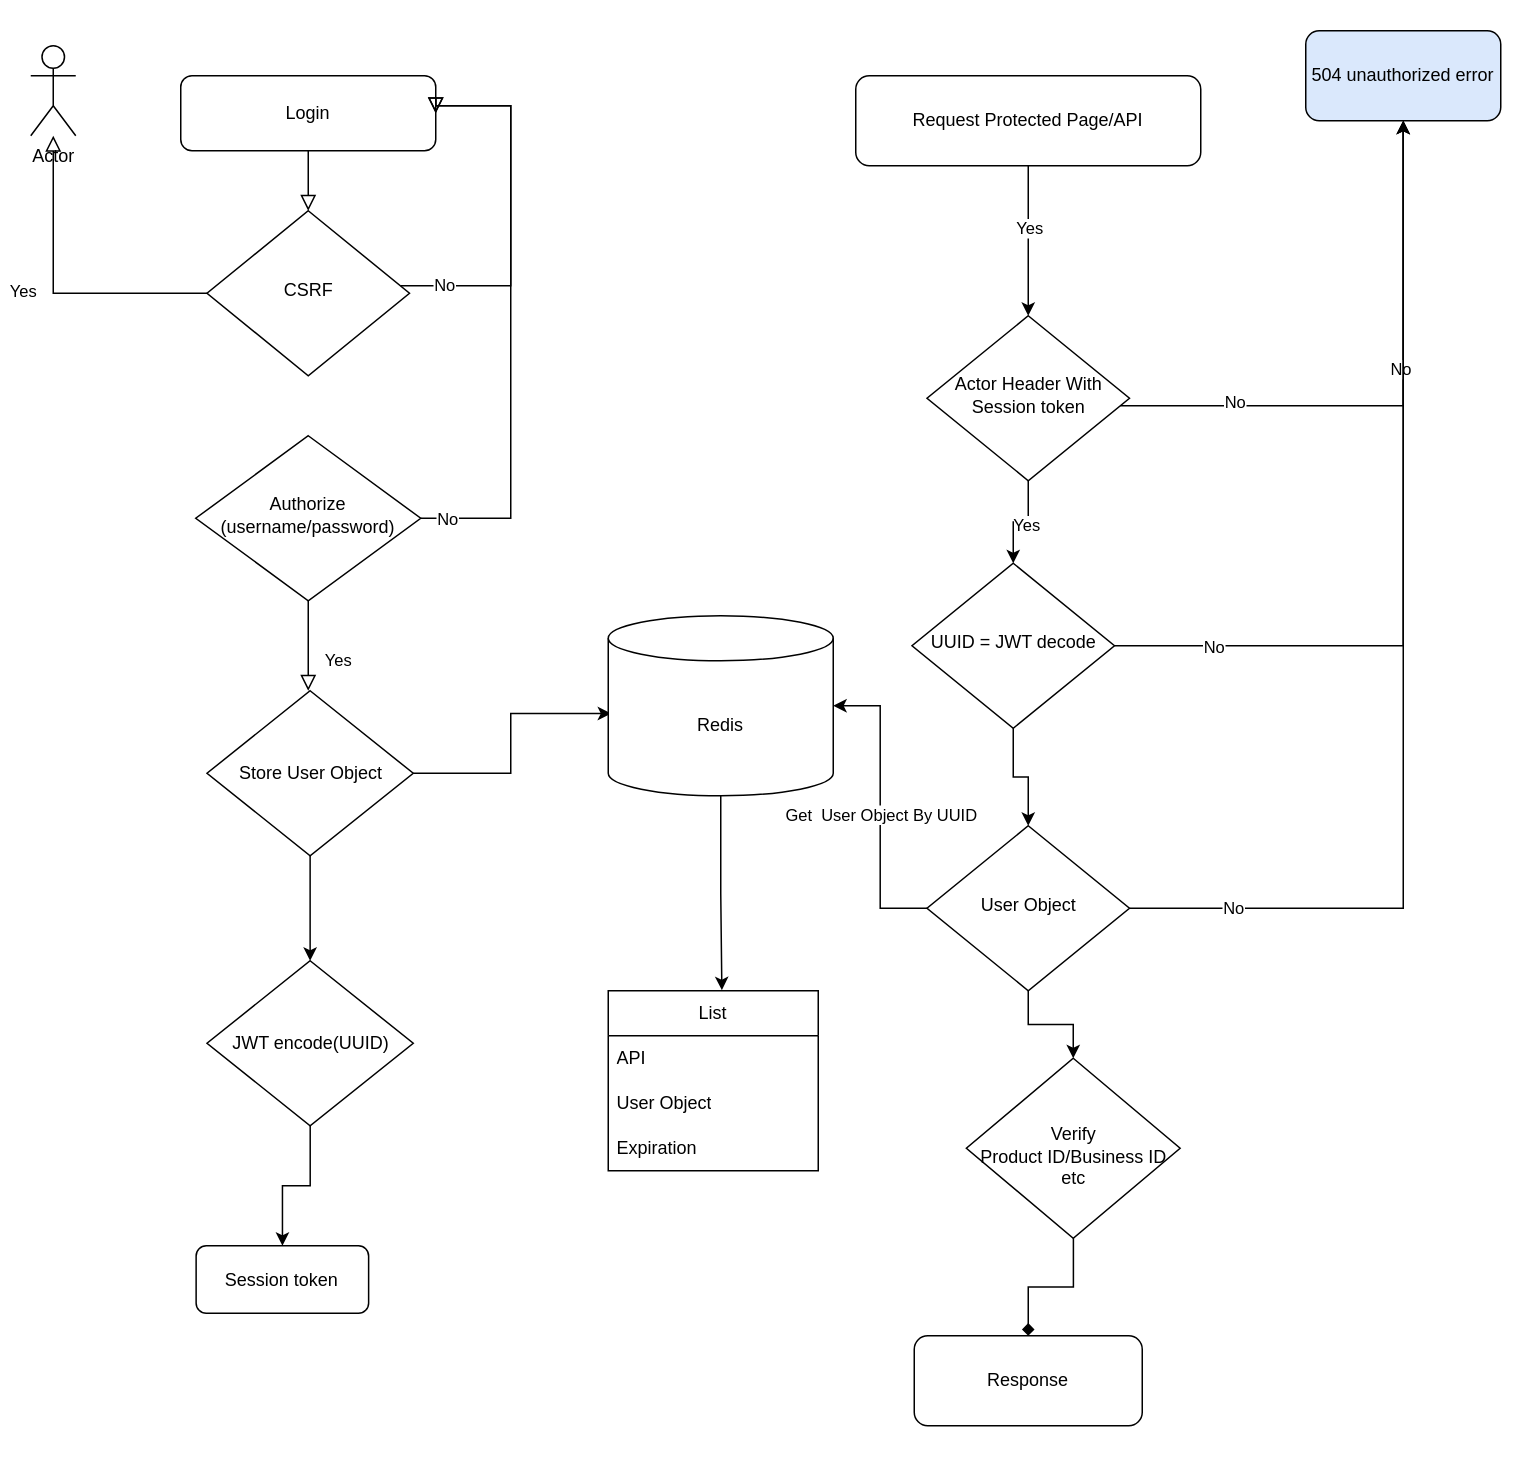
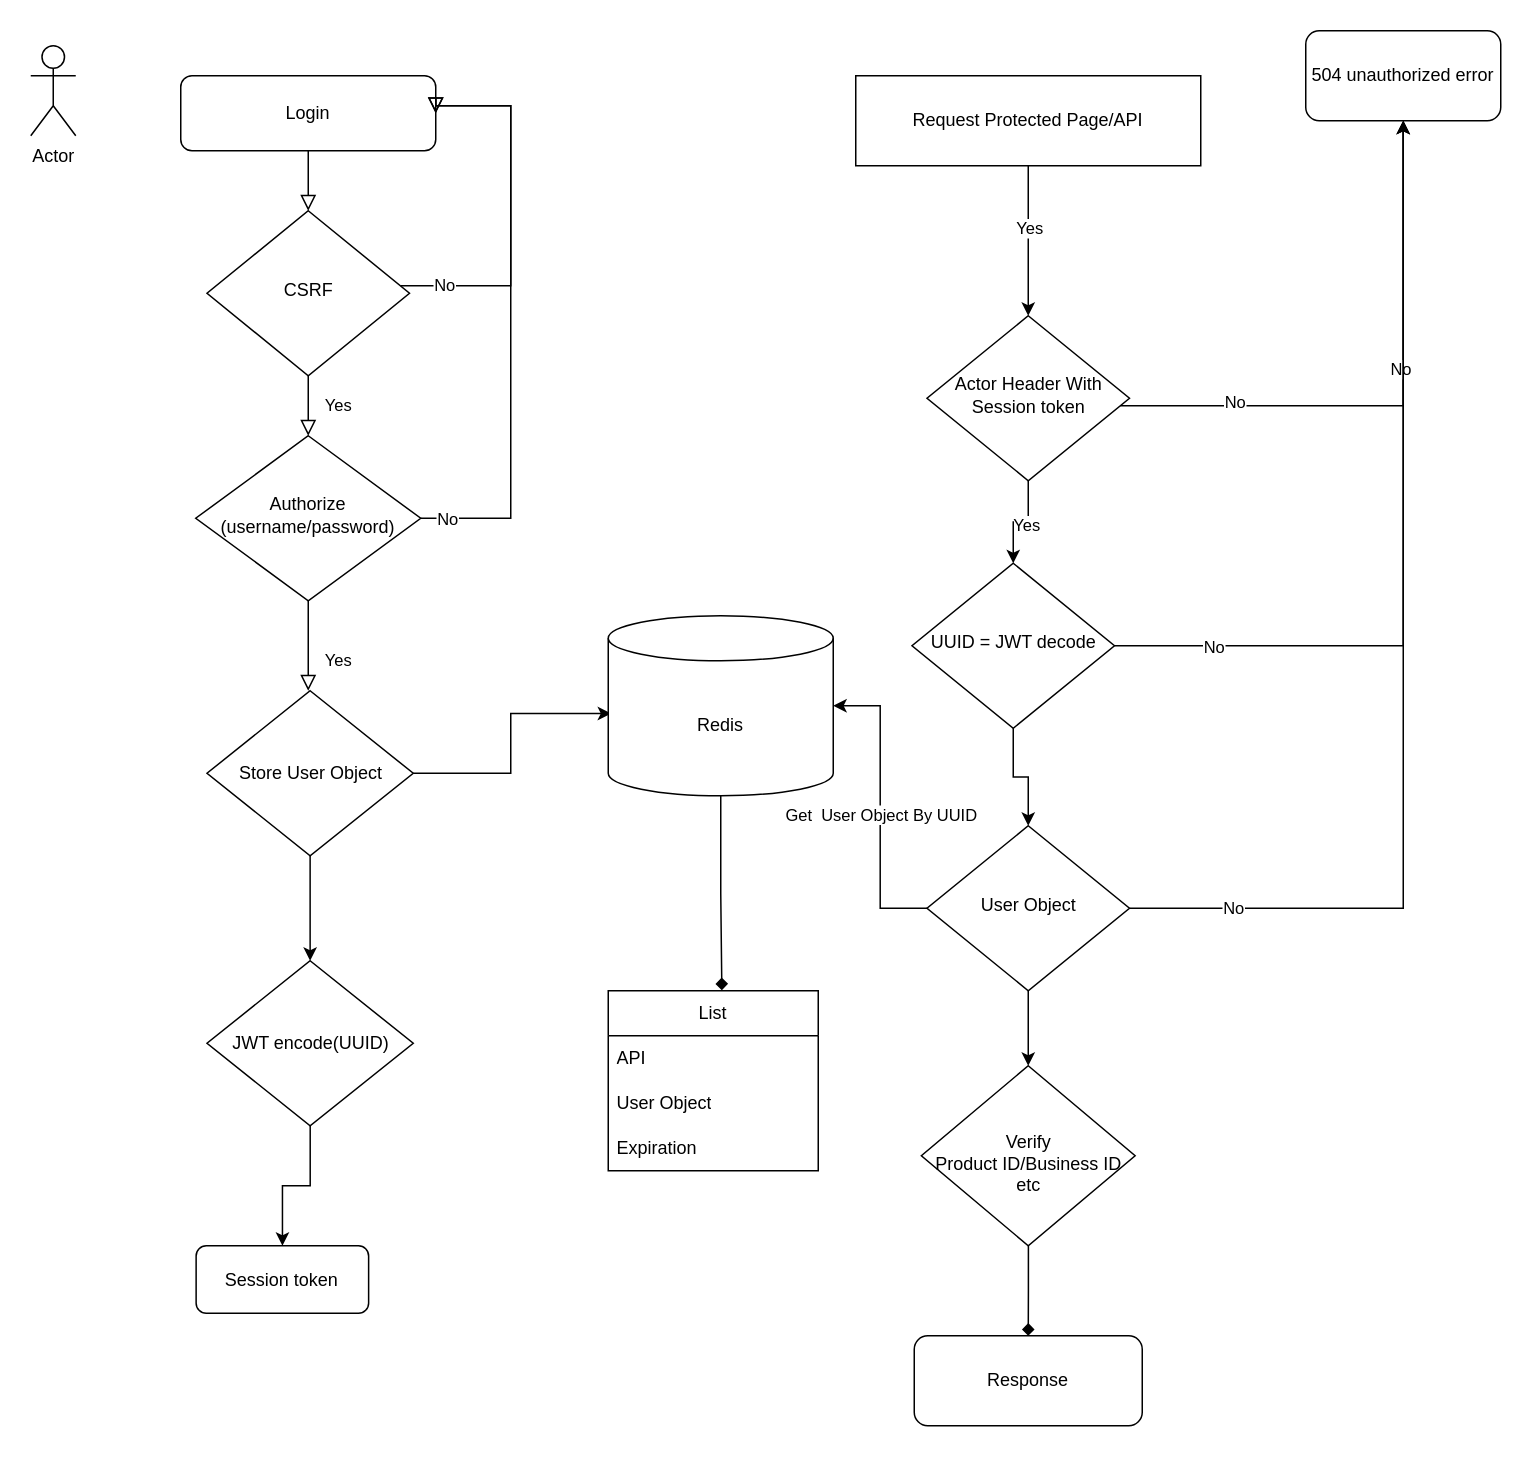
node "504 unauthorized error": fillcolor #dae8fc -> #ffffff
node "Request Protected Page/API": shape rounded rectangle -> rectangle
edge "CSRF" -> "Actor": now "CSRF" -> "Authorize (username/password)"
edge "Redis" -> "List": arrowhead classic -> diamond
node "Verify Product ID/Business ID etc": moved (1073, 1148) -> (1028, 1156)
